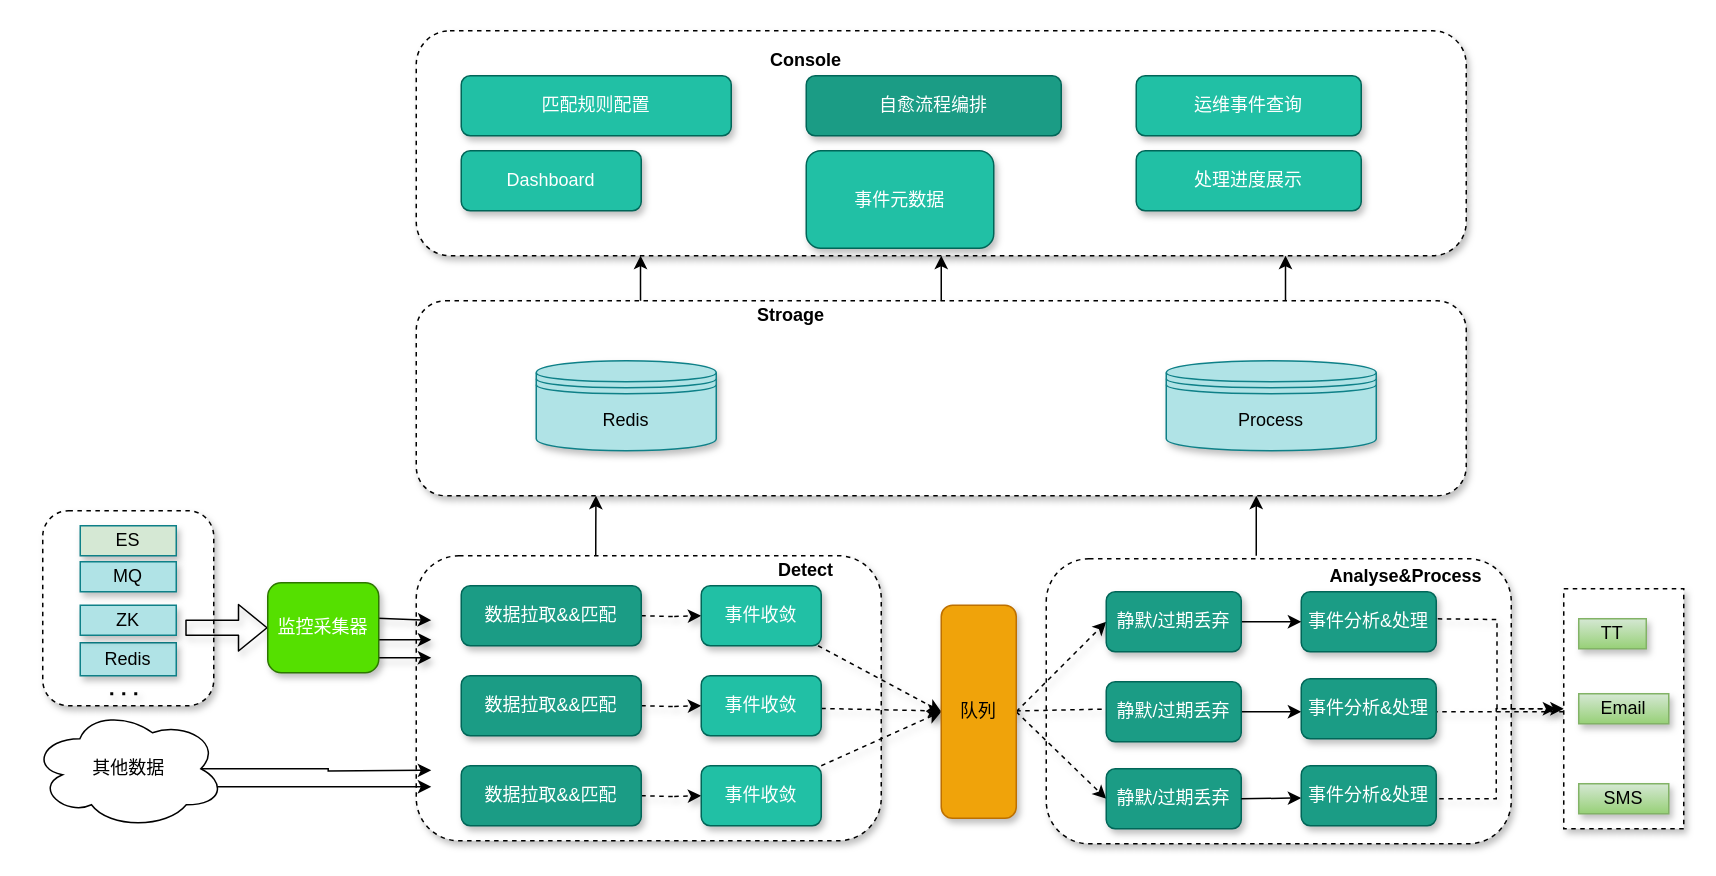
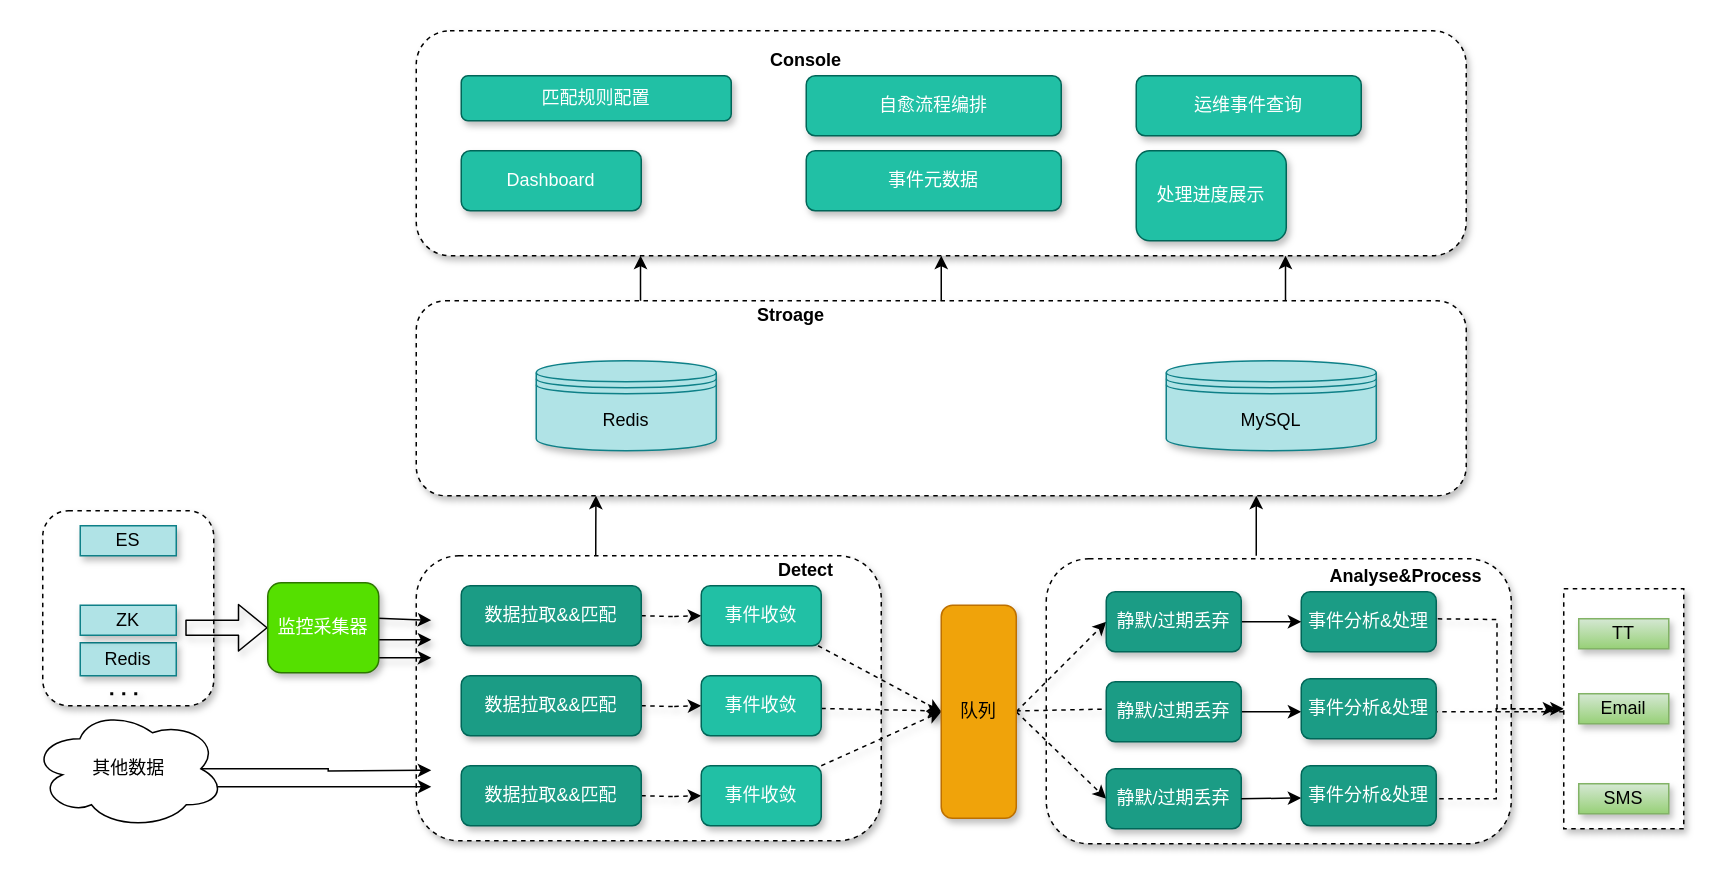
node "匹配规则配置": size 270x60 -> 270x45
node "自愈流程编排": fillcolor #1b9c85 -> #21c0a5
node "处理进度展示": size 225x60 -> 150x90
node "事件元数据": size 188x98 -> 255x60
node "Process": label "Process" -> "MySQL"
node "ES": fillcolor #d5e8d4 -> #b0e3e6
node "MQ": removed
node "TT": size 68x30 -> 90x30
